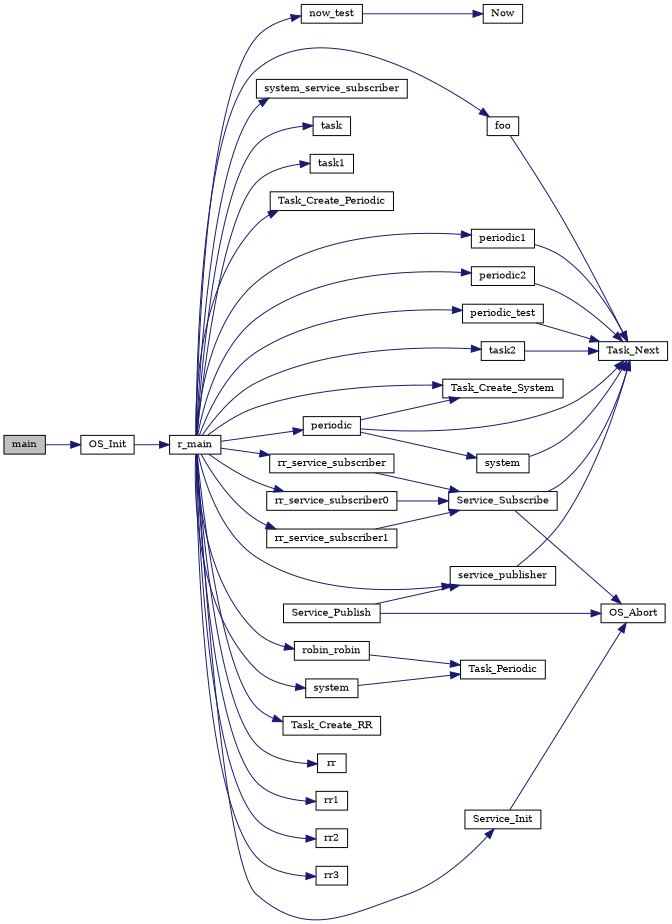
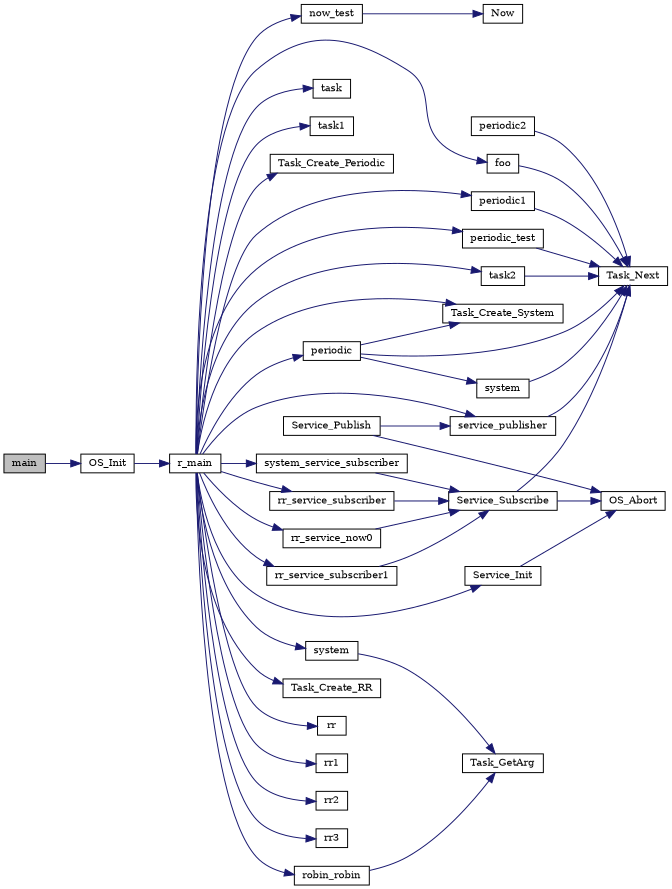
edge "r_main" -> "periodic2": removed
edge "system_service_subscriber" -> "Service_Subscribe": added
node "rr_service_subscriber0": label "rr_service_subscriber0" -> "rr_service_now0"
node "Task_Periodic": label "Task_Periodic" -> "Task_GetArg"
